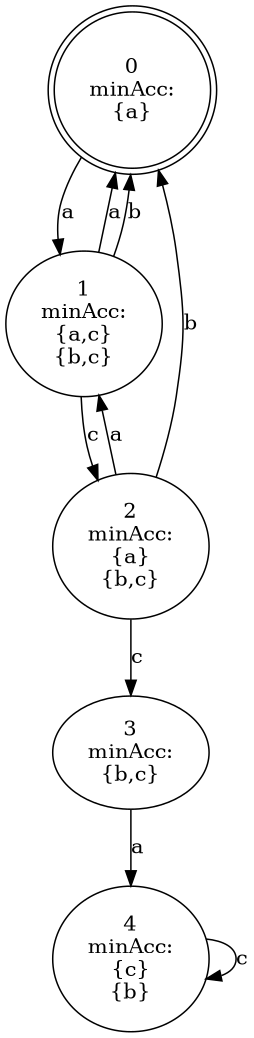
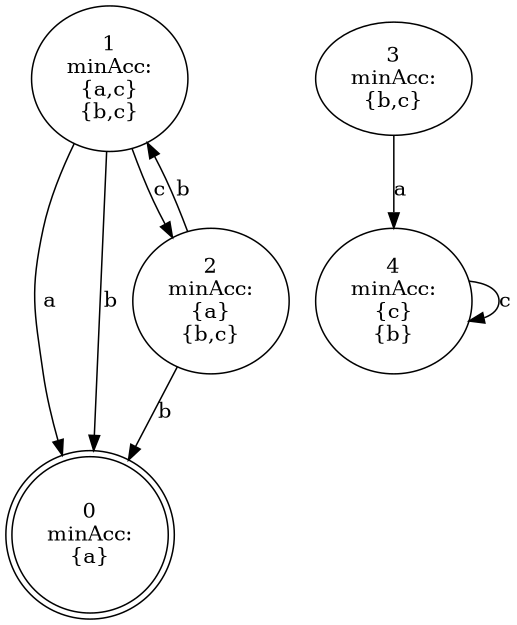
edge "0 minAcc: {a}" -> "1 minAcc: {a,c} {b,c}": removed, label "a"
edge "2 minAcc: {a} {b,c}" -> "1 minAcc: {a,c} {b,c}": label "a" -> "b"
edge "2 minAcc: {a} {b,c}" -> "3 minAcc: {b,c}": removed, label "c"
